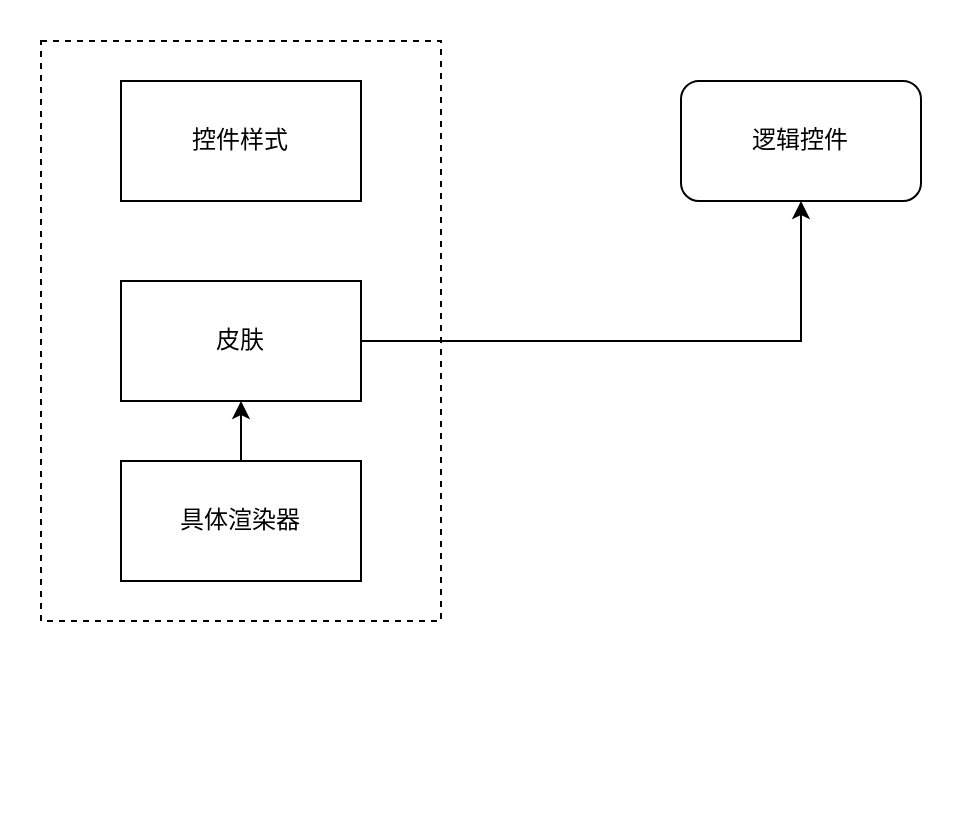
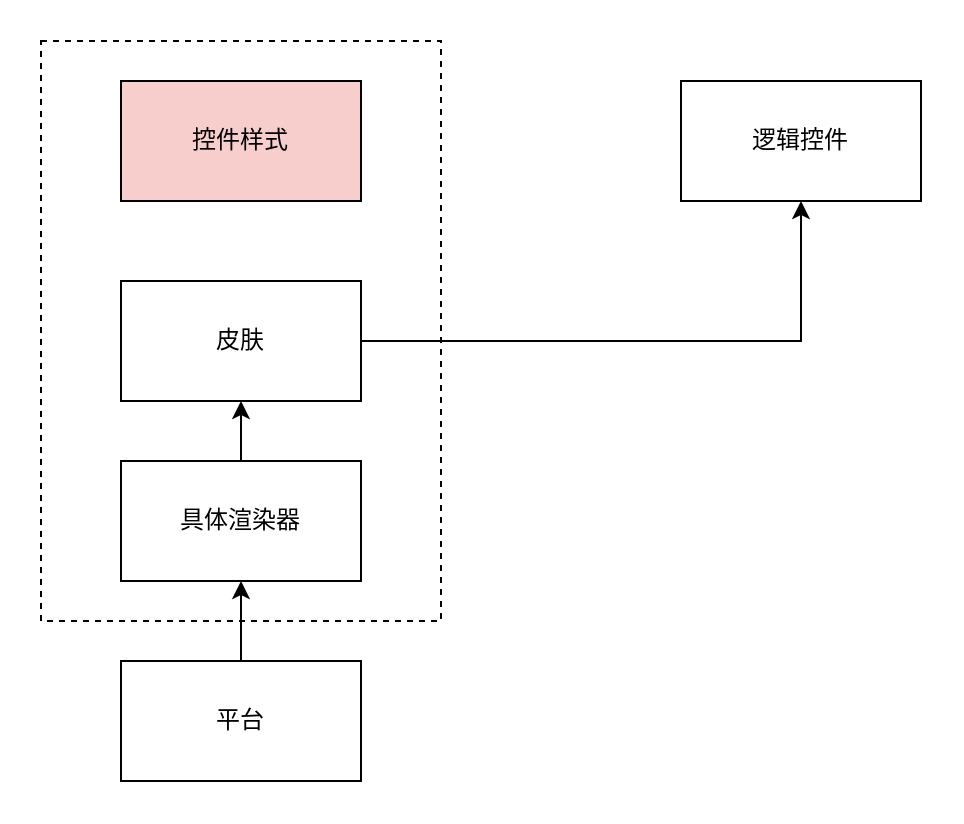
node "控件样式": fillcolor #ffffff -> #f8cecc
node "逻辑控件": shape rounded rectangle -> rectangle
edge "平台" -> "具体渲染器": added
node "平台": added
